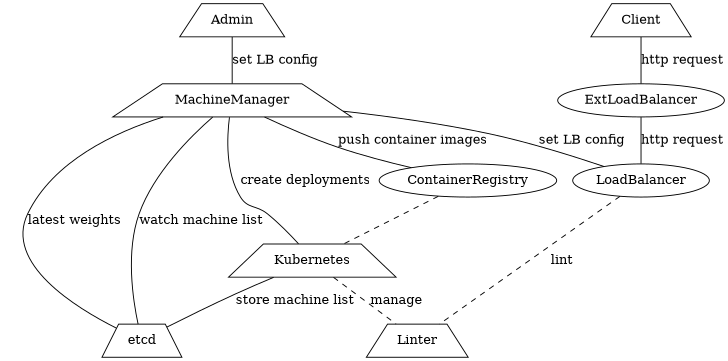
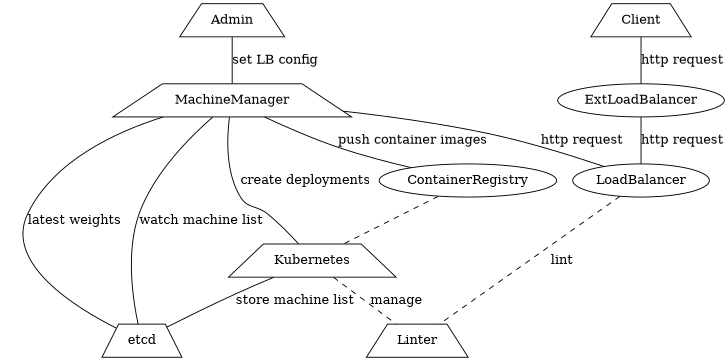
edge "MachineManager" -- "LoadBalancer": label "set LB config" -> "http request"
